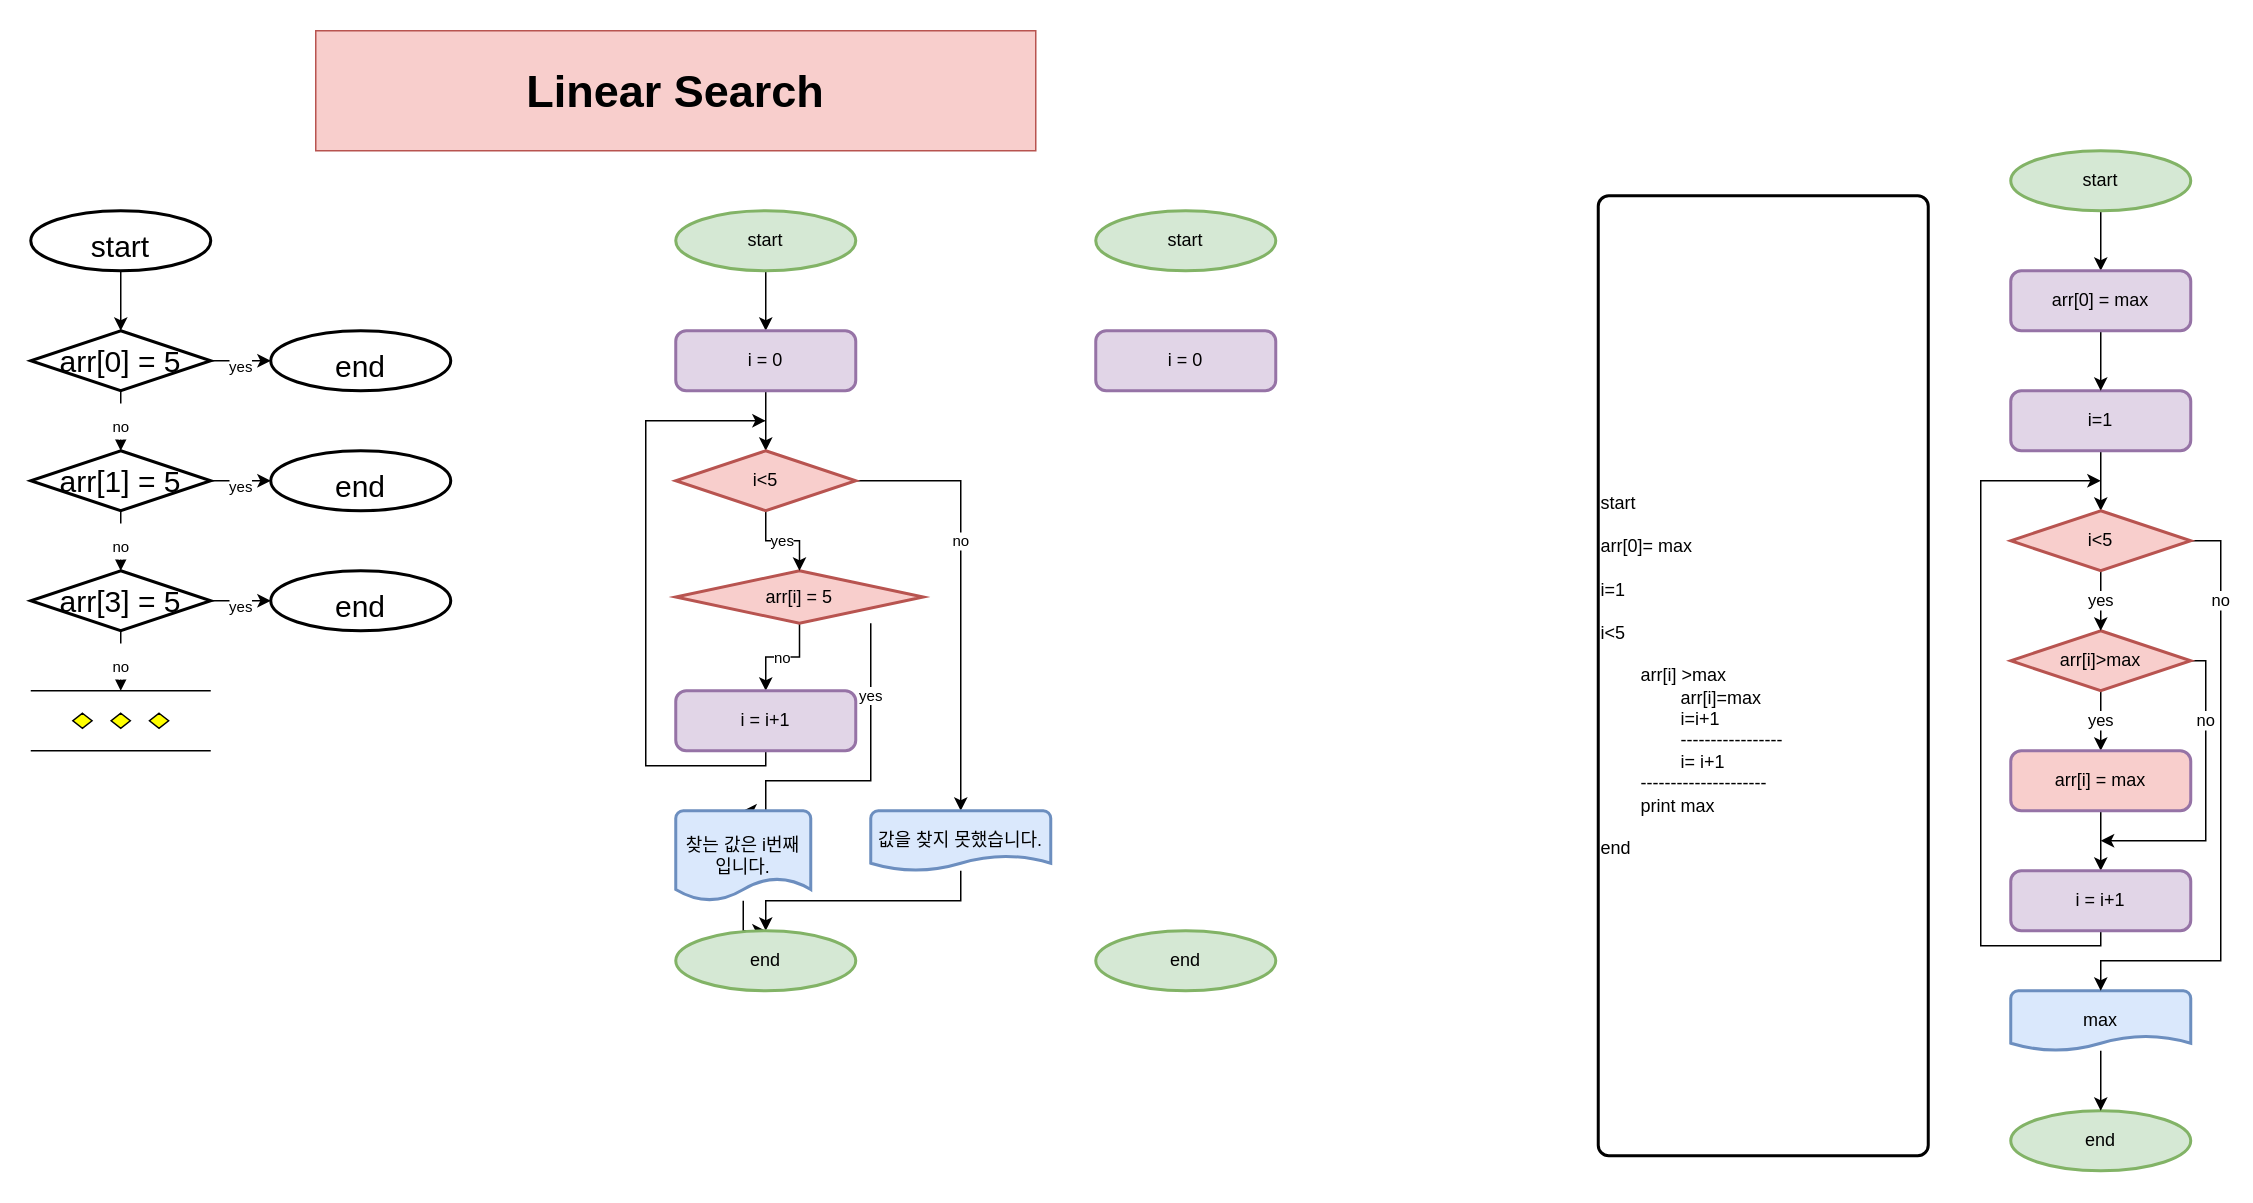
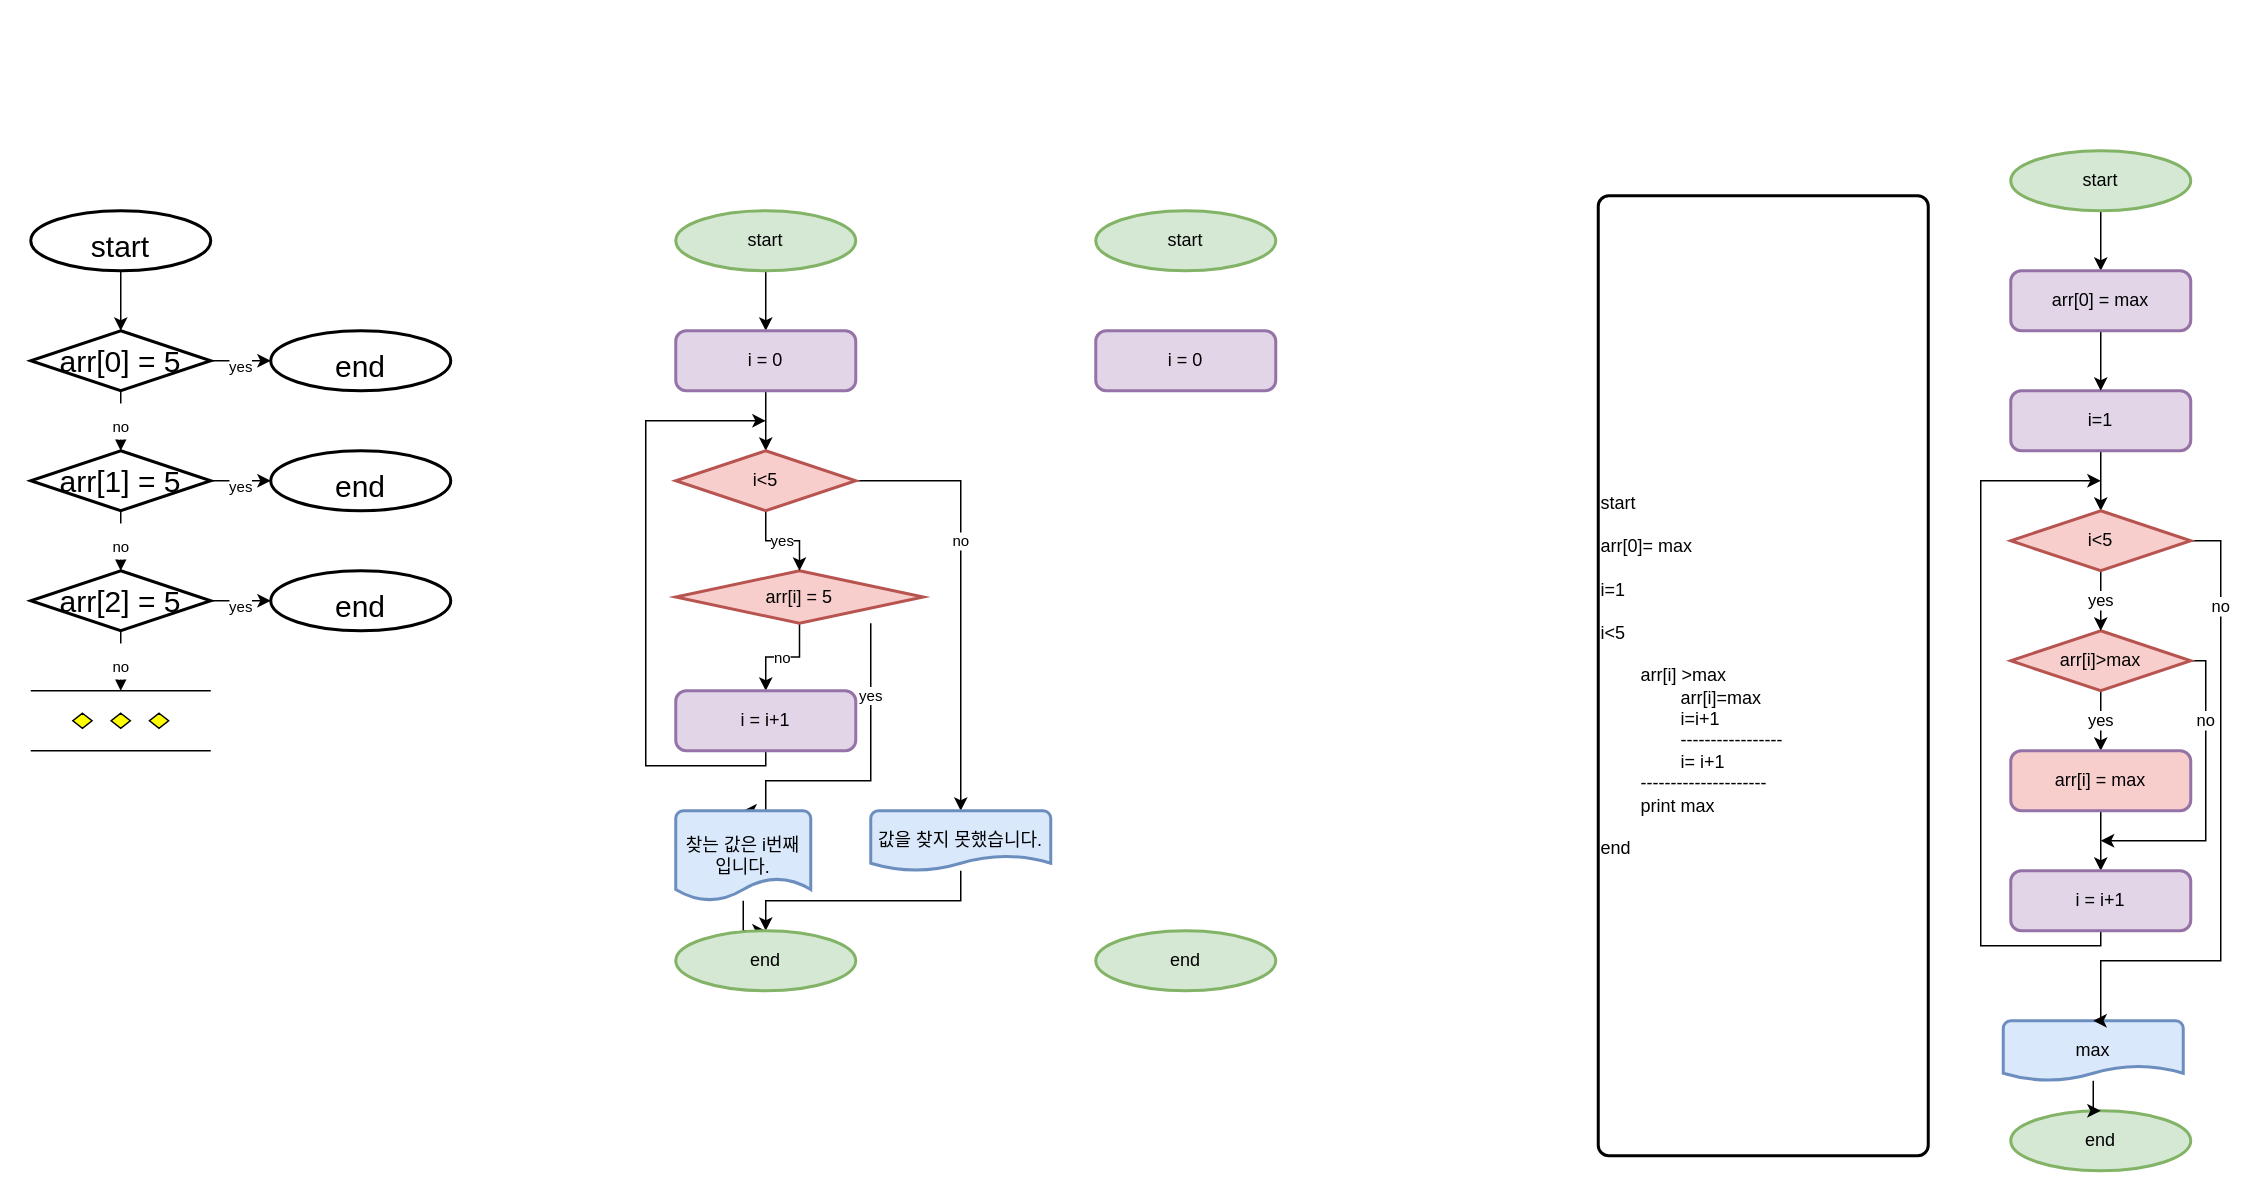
node "Linear Search": removed
node "arr[3] = 5": label "arr[3] = 5" -> "arr[2] = 5"
node "max": moved (2101, 1021) -> (2093, 1051)
